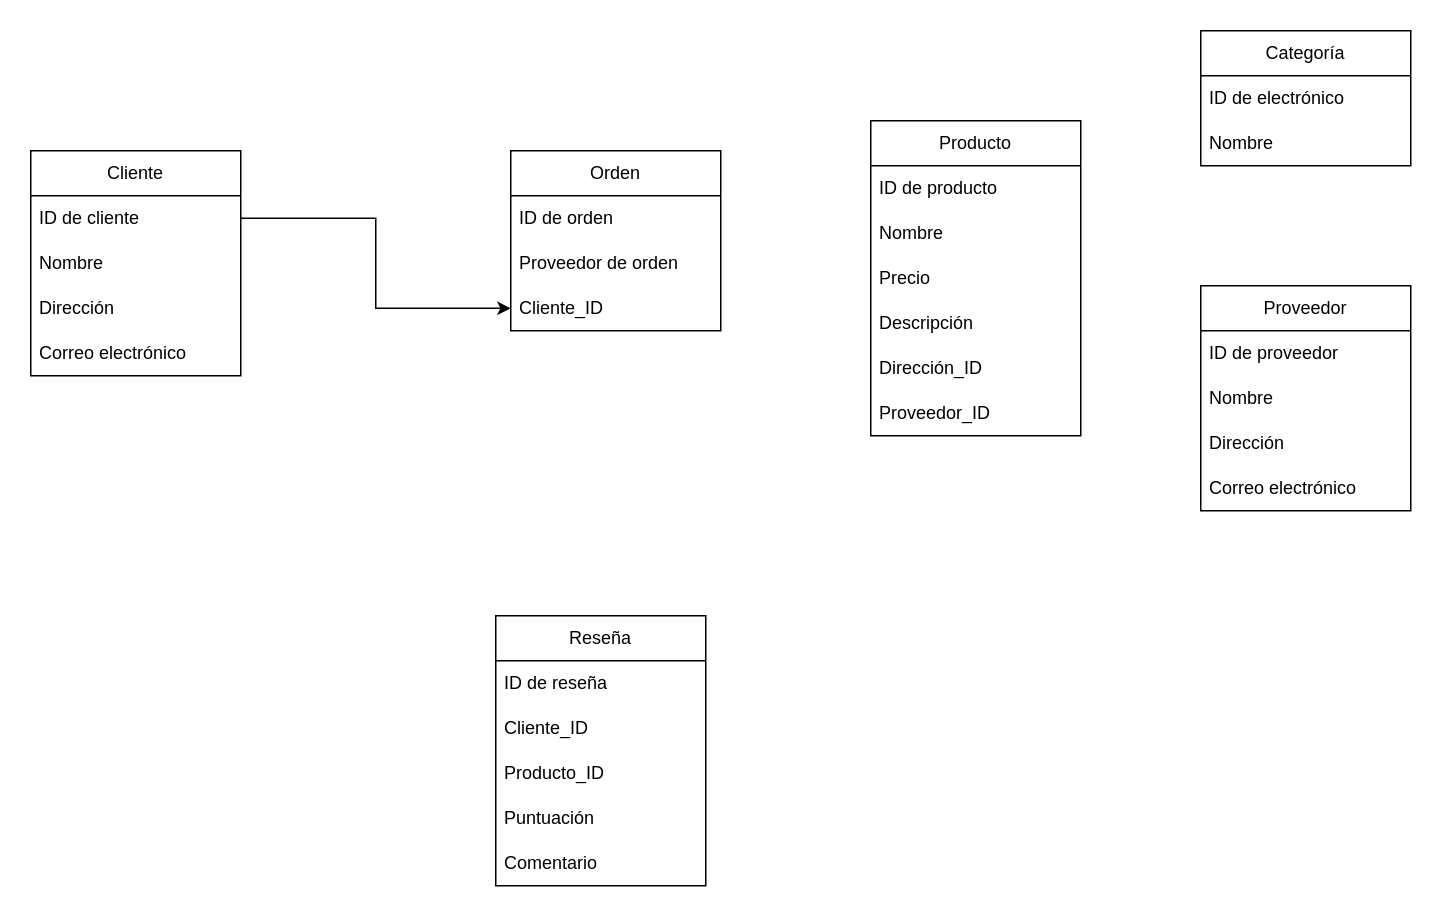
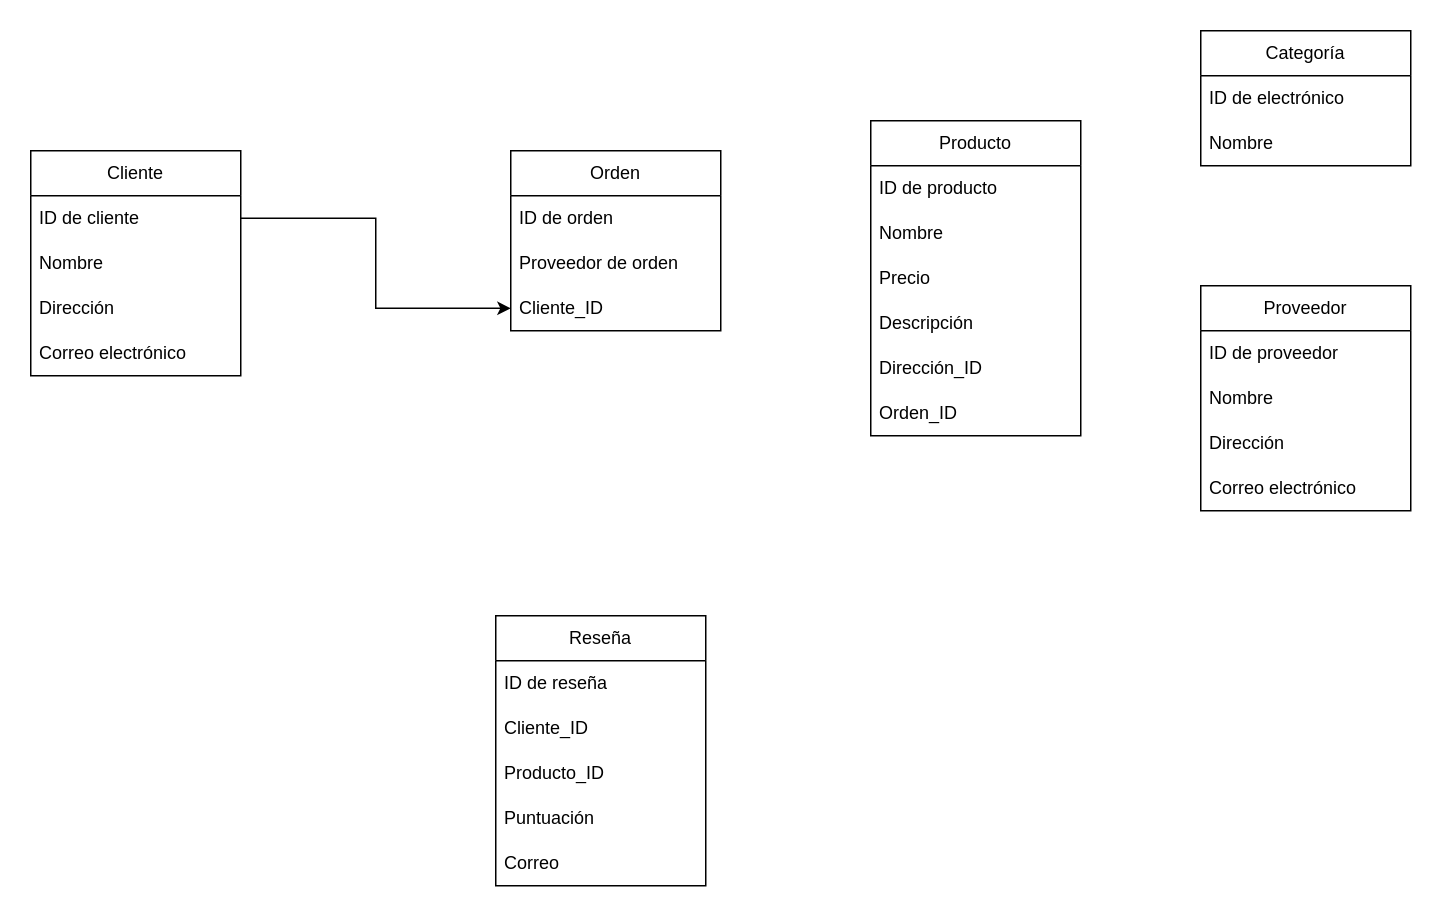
node "Proveedor_ID": label "Proveedor_ID" -> "Orden_ID"
node "Comentario": label "Comentario" -> "Correo"
